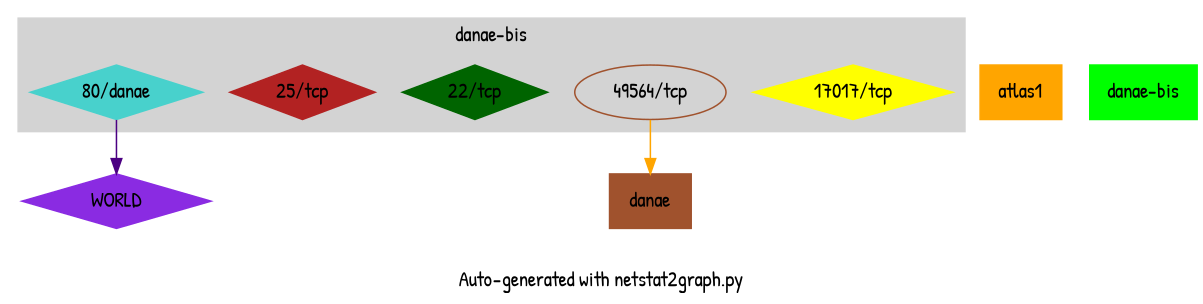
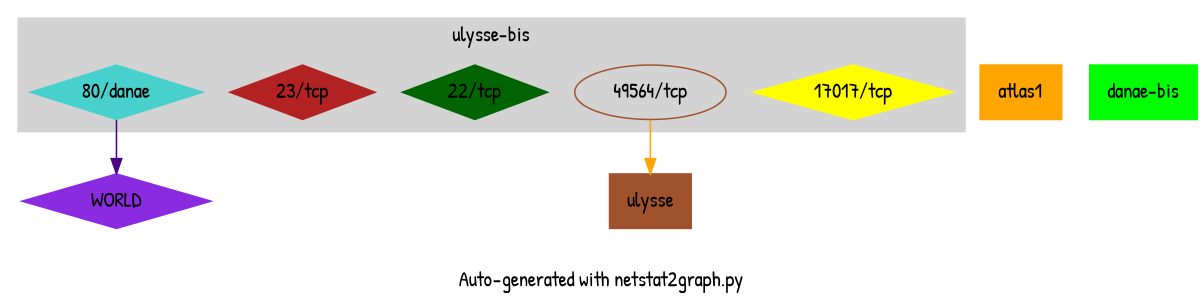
cluster "danae-bis": label "danae-bis" -> "ulysse-bis"
node "25/tcp": label "25/tcp" -> "23/tcp"
node "danae": label "danae" -> "ulysse"
